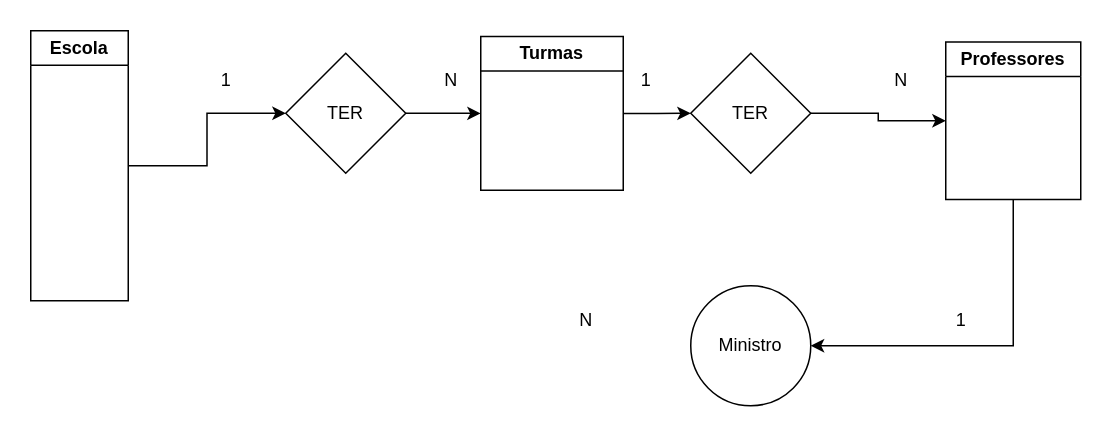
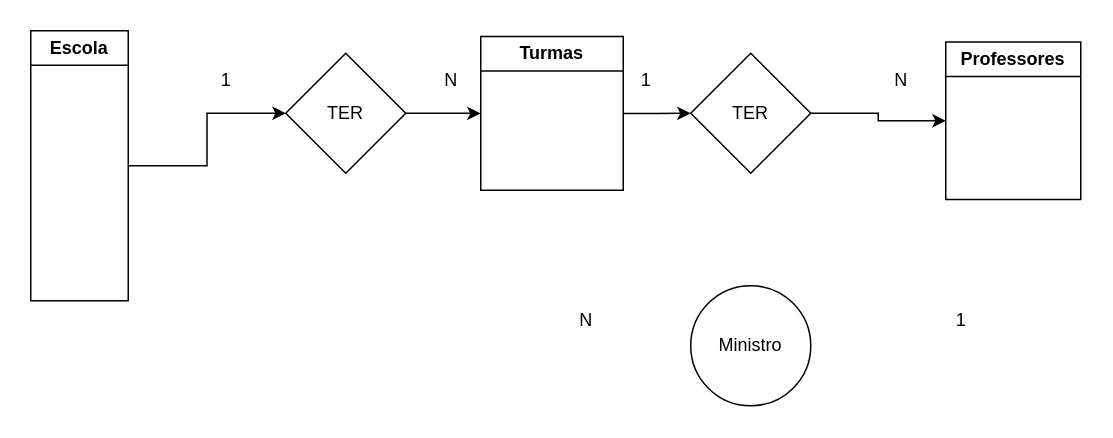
edge "Professores" -> "Ministro": removed
